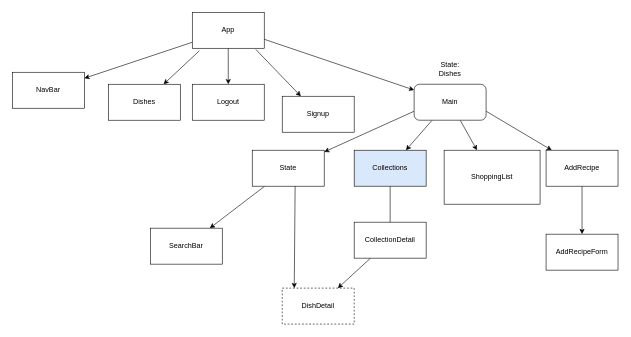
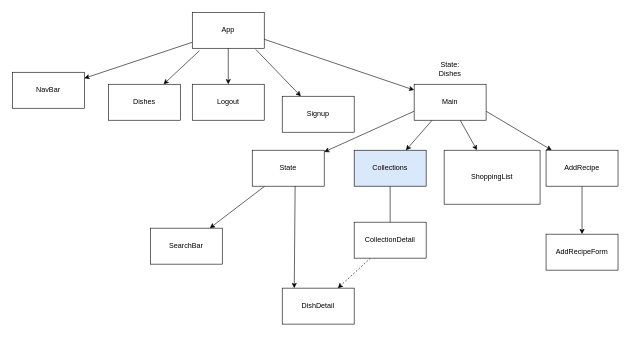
node "Main": shape rounded rectangle -> rectangle
edge "CollectionDetail" -> "DishDetail": style solid -> dashed
node "DishDetail": style dashed -> solid
